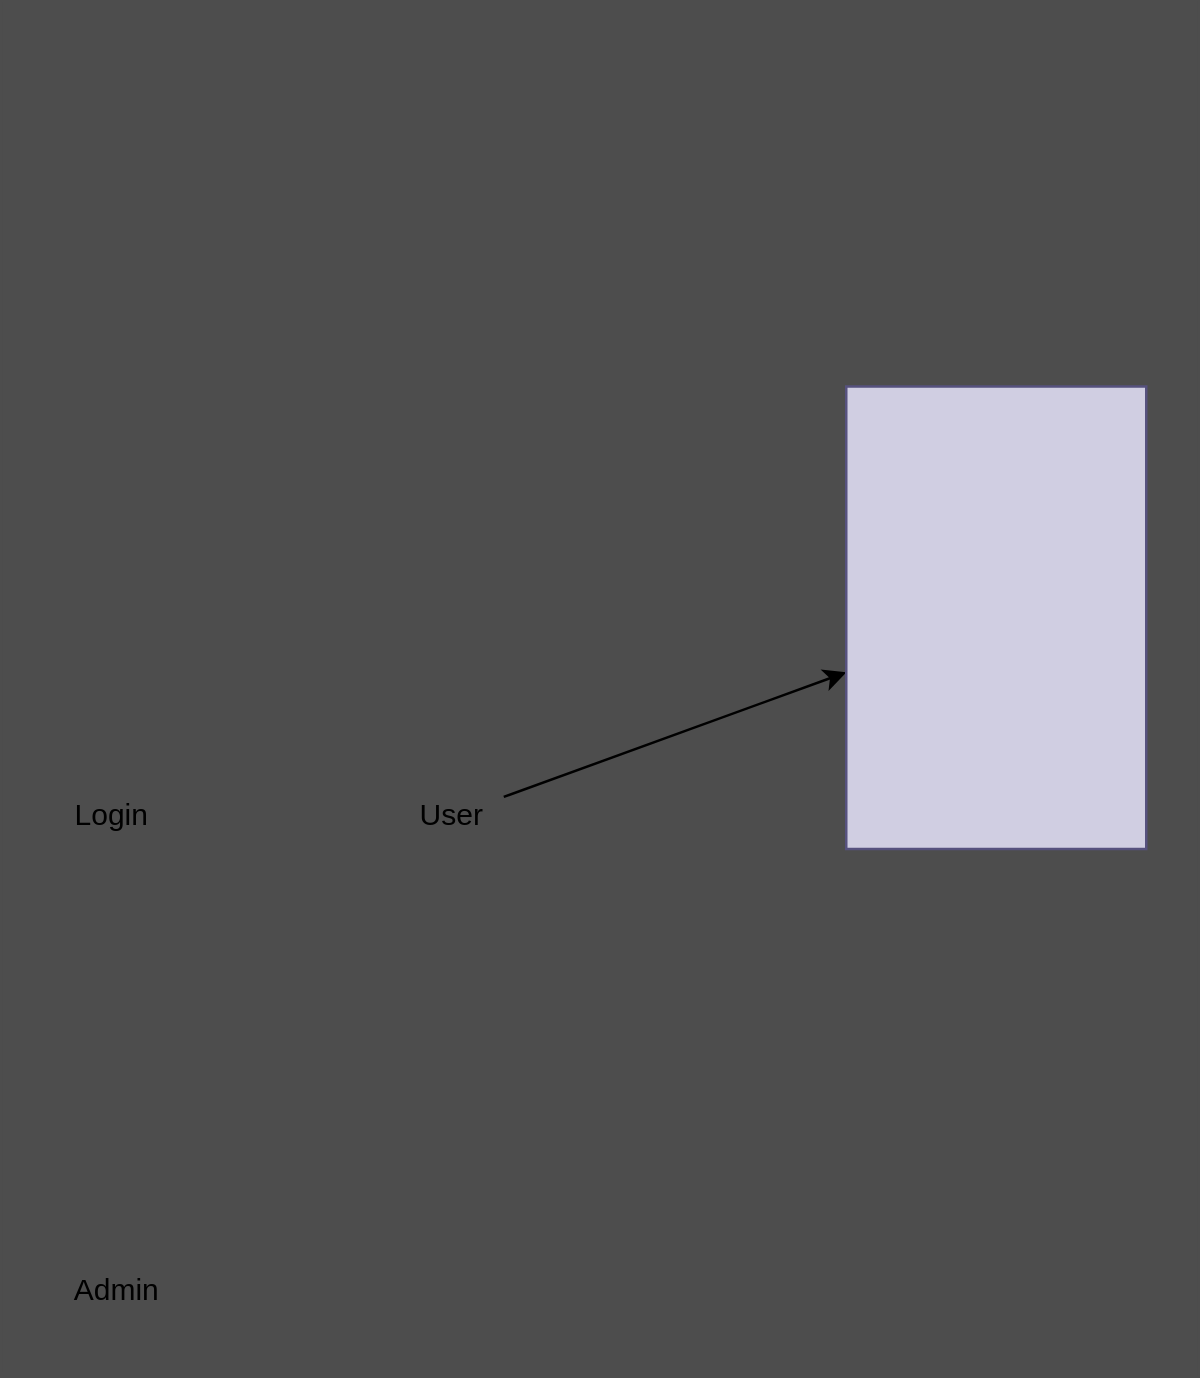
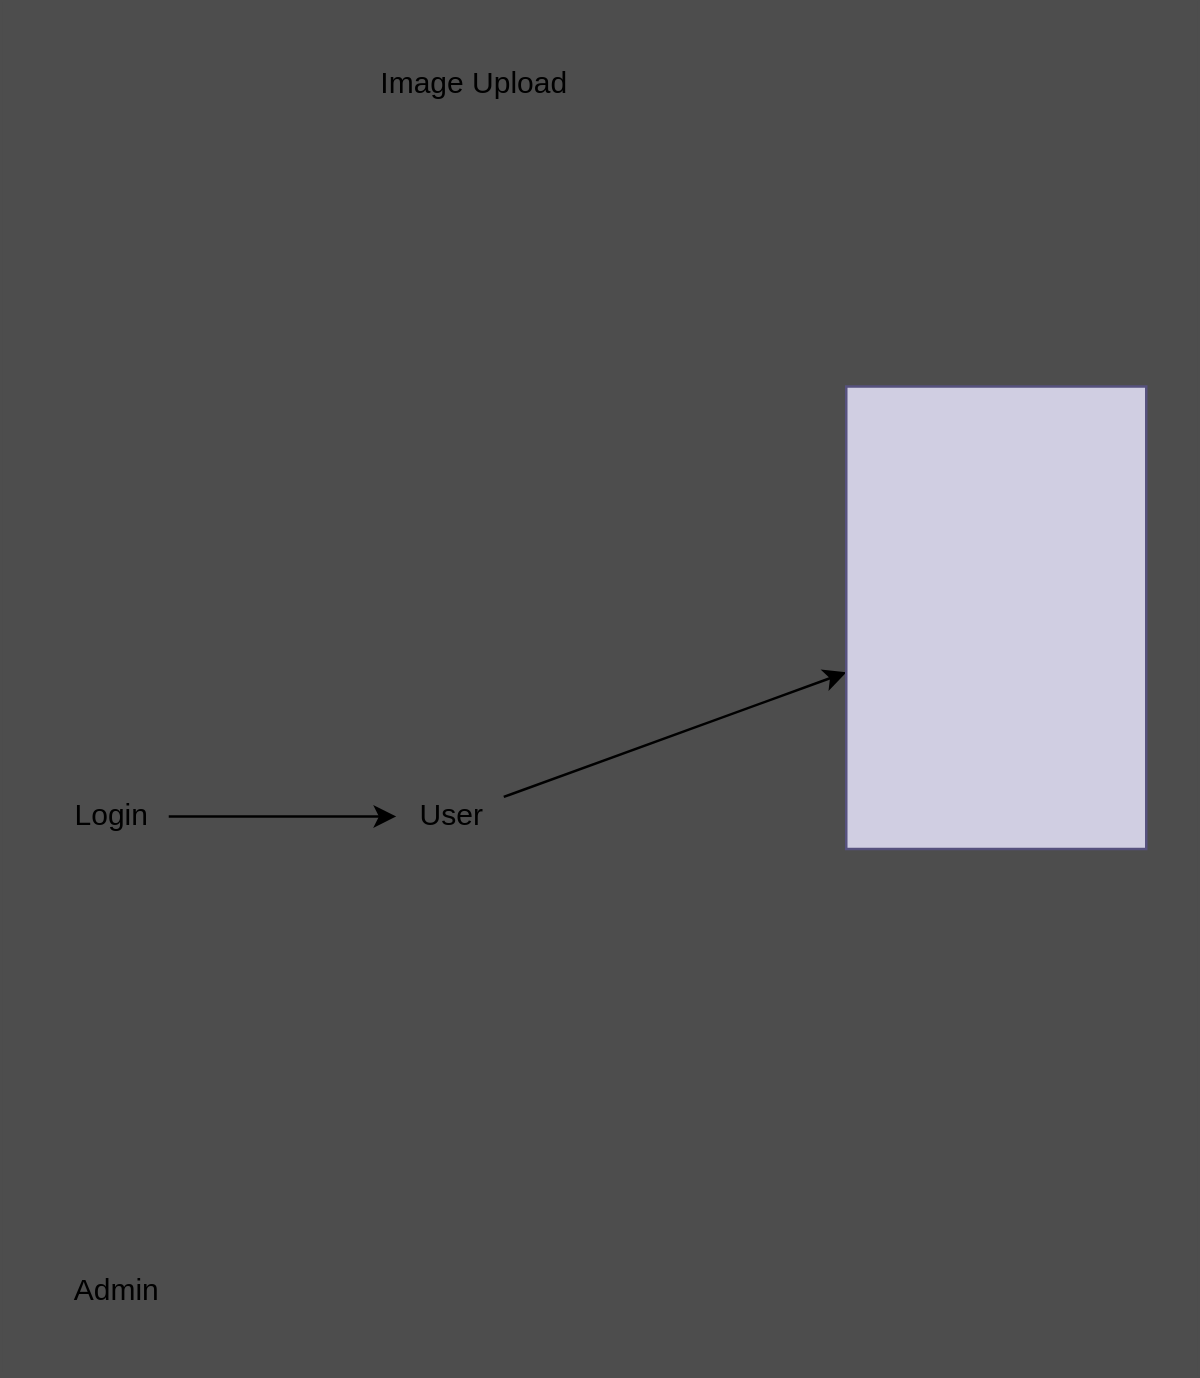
node "Image Upload": added
edge "Login" -> "User": added
